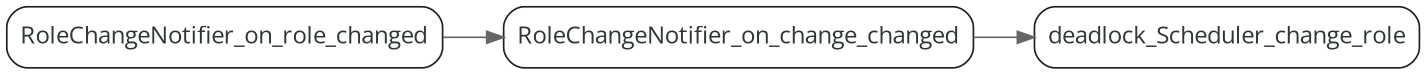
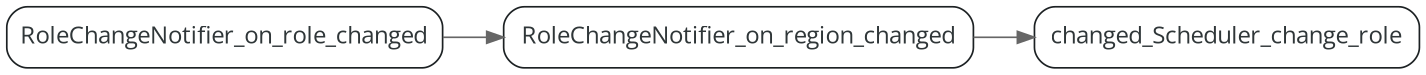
node "RoleChangeNotifier_on_change_changed": label "RoleChangeNotifier_on_change_changed" -> "RoleChangeNotifier_on_region_changed"
node "deadlock_Scheduler_change_role": label "deadlock_Scheduler_change_role" -> "changed_Scheduler_change_role"
